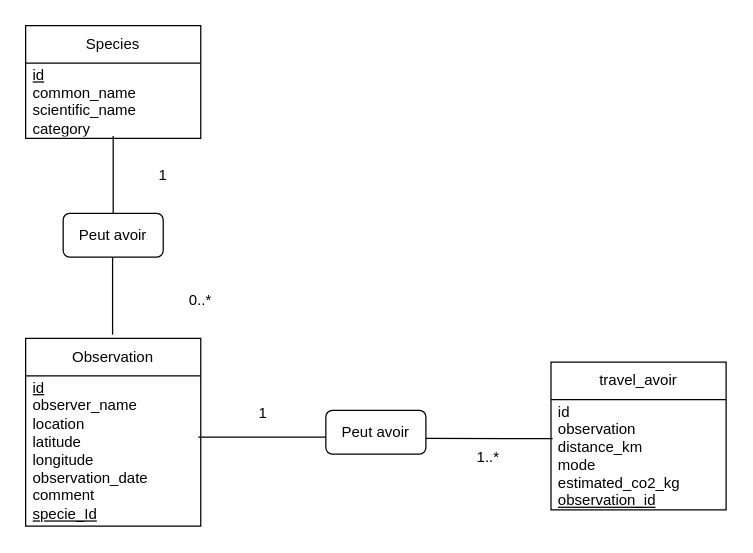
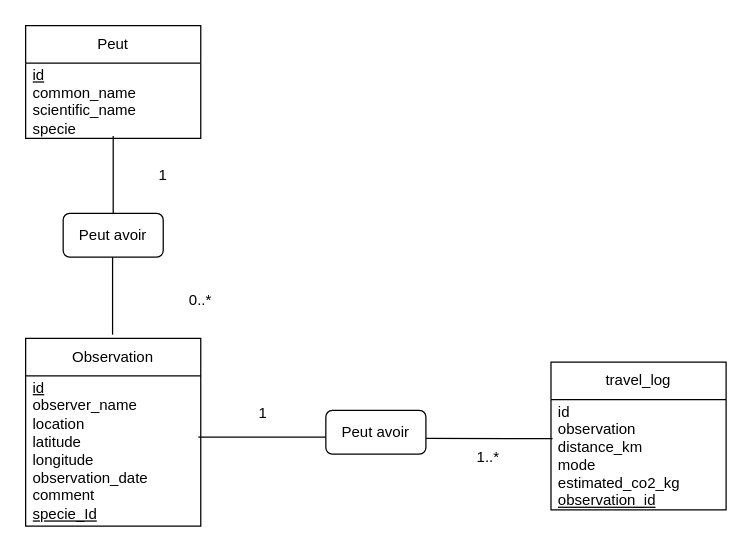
node "Species": label "Species" -> "Peut"
node "id common_name scientific_name category": label "id common_name scientific_name category" -> "id common_name scientific_name specie"
node "travel_avoir": label "travel_avoir" -> "travel_log"
